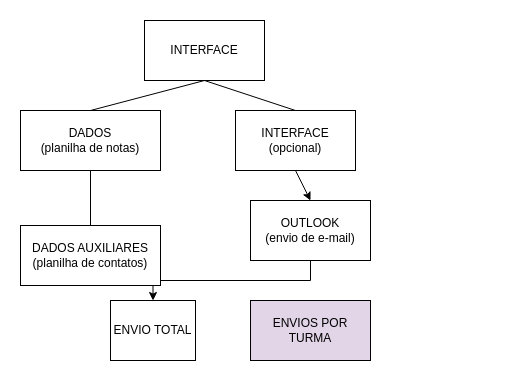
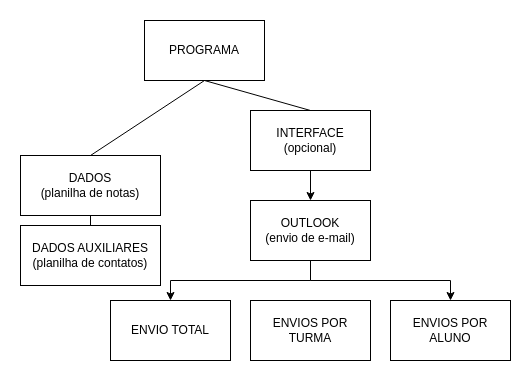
node "INTERFACE": label "INTERFACE" -> "PROGRAMA"
node "DADOS (planilha de notas)": moved (91, 141) -> (91, 186)
node "INTERFACE (opcional)": moved (296, 141) -> (311, 141)
edge "OUTLOOK (envio de e-mail)" -> "ENVIOS POR ALUNO": added
node "ENVIO TOTAL": size 85x60 -> 120x60
node "ENVIOS POR TURMA": fillcolor #e1d5e7 -> #ffffff
node "ENVIOS POR ALUNO": added
